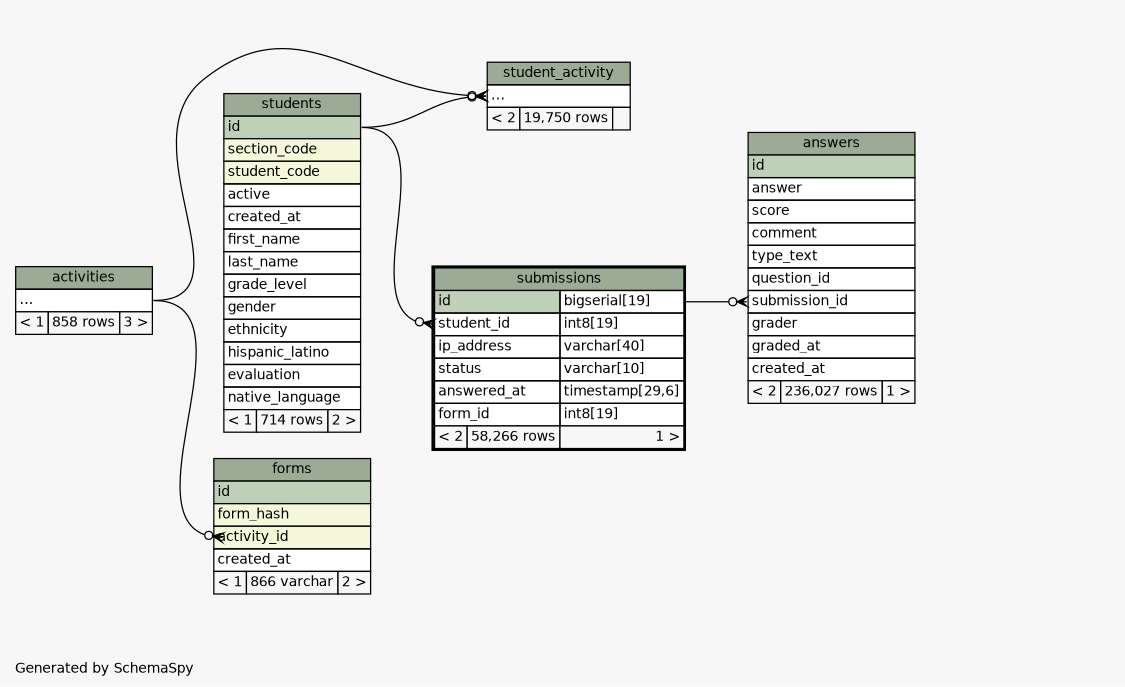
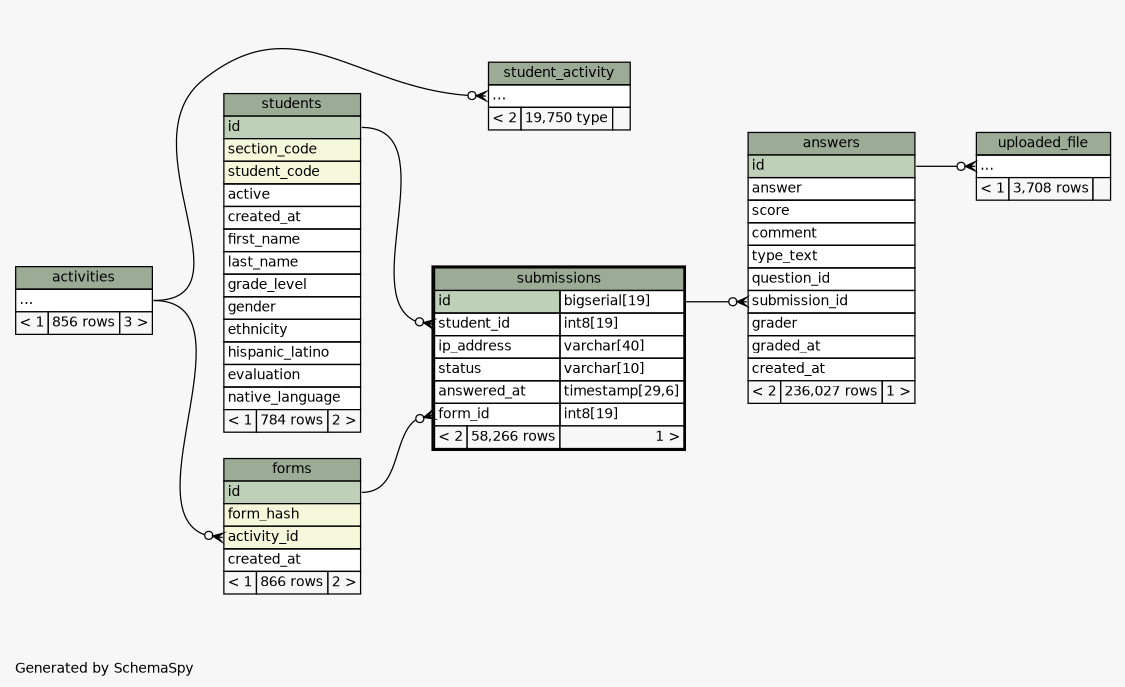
edge "students" -> "student_activity": removed
node "student_activity": text "19,750 rows" -> "19,750 type"
node "uploaded_file": added
node "activities": text "858 rows" -> "856 rows"
node "students": text "714 rows" -> "784 rows"
edge "forms" -> "submissions": added
node "forms": text "866 varchar" -> "866 rows"
